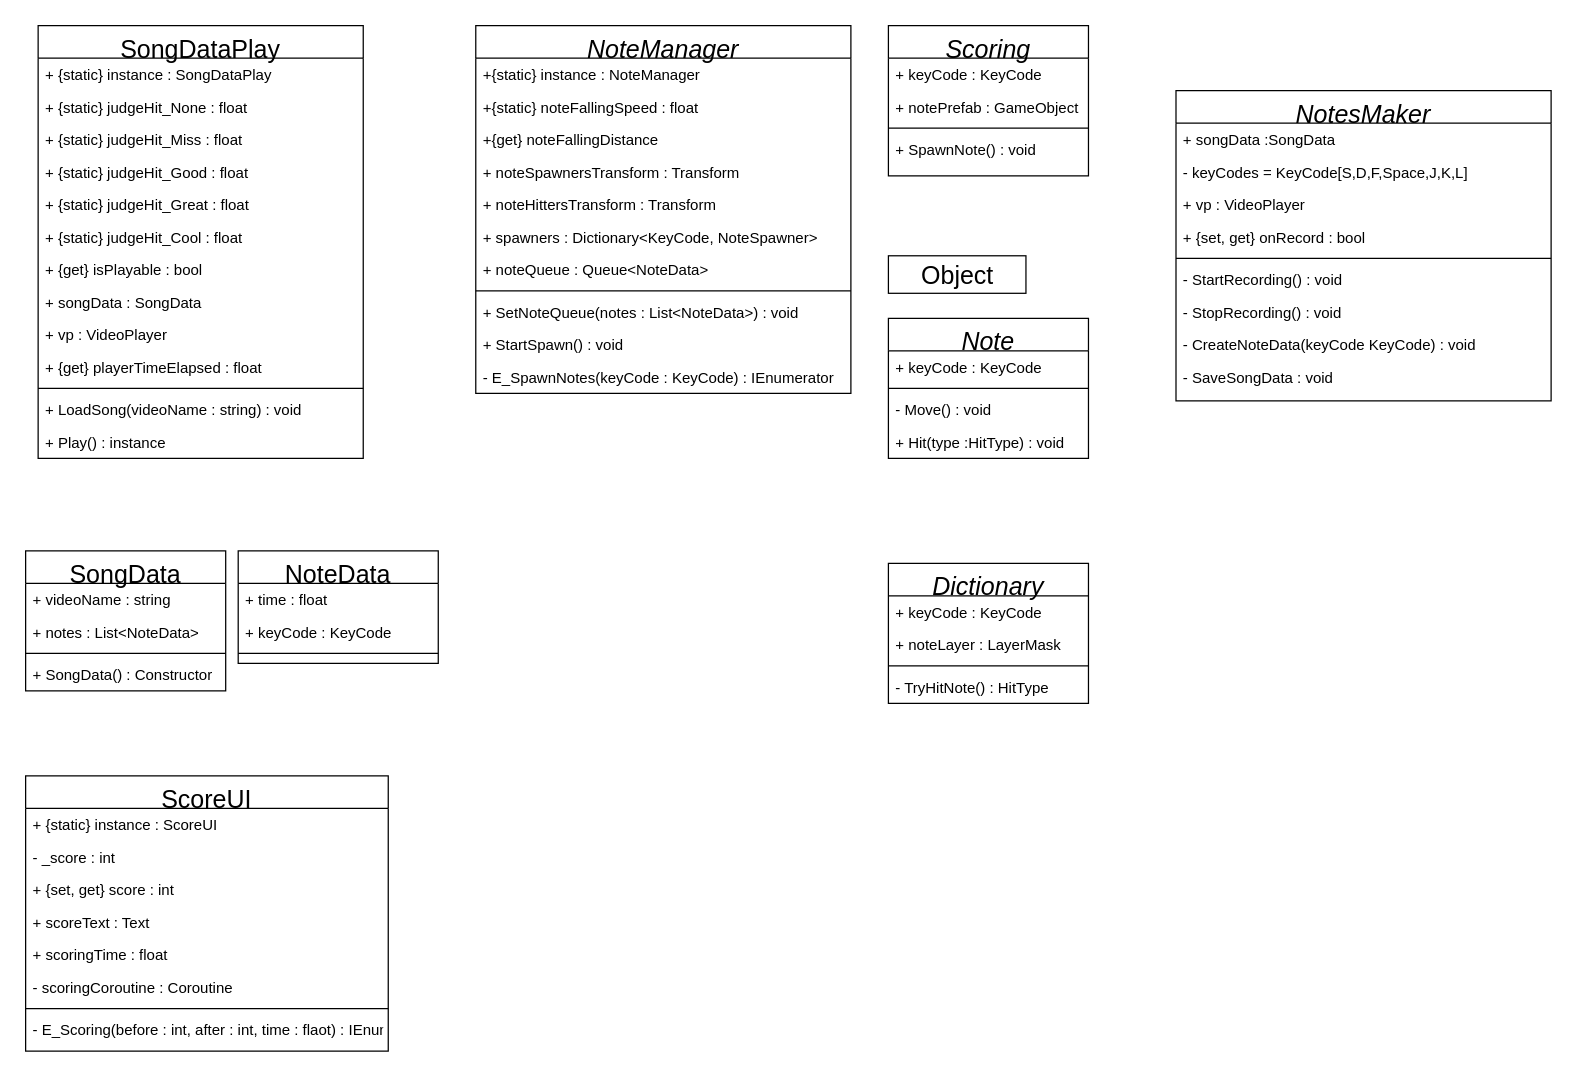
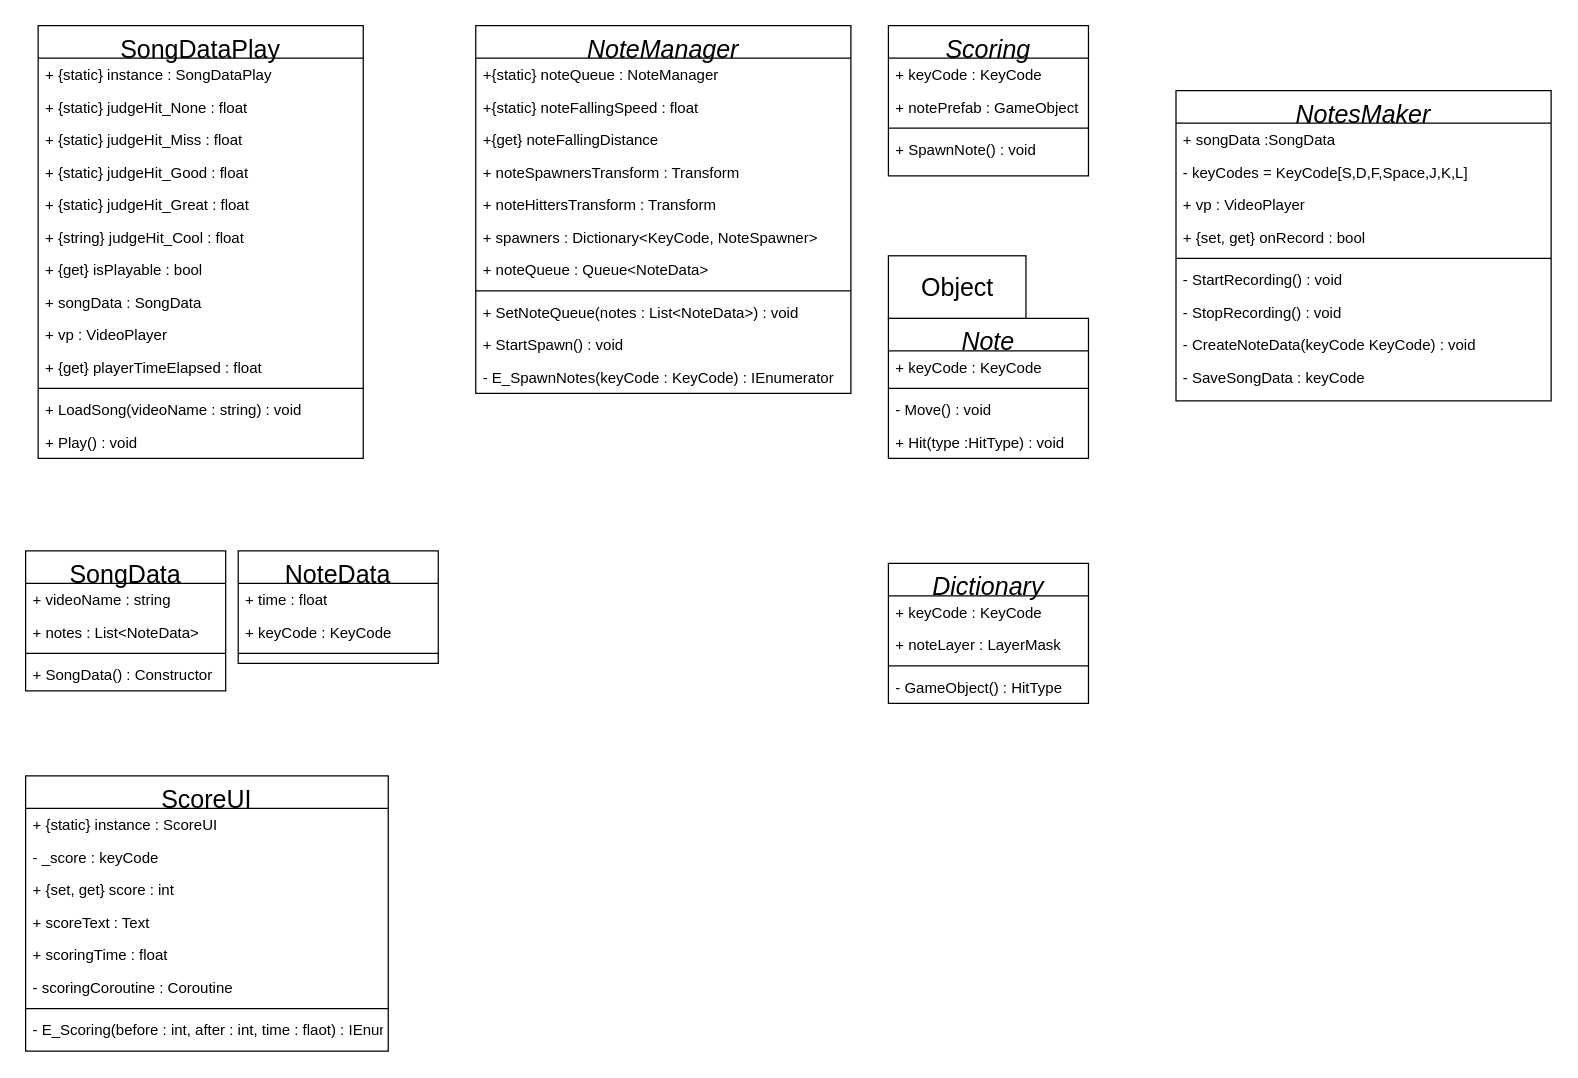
node "+{static} instance : NoteManager": label "+{static} instance : NoteManager" -> "+{static} noteQueue : NoteManager"
node "+ {static} judgeHit_Cool : float": label "+ {static} judgeHit_Cool : float" -> "+ {string} judgeHit_Cool : float"
node "Object": size 138x38 -> 138x63
node "- SaveSongData : void": label "- SaveSongData : void" -> "- SaveSongData : keyCode"
node "+ Play() : instance": label "+ Play() : instance" -> "+ Play() : void"
node "- TryHitNote() : HitType": label "- TryHitNote() : HitType" -> "- GameObject() : HitType"
node "- _score : int": label "- _score : int" -> "- _score : keyCode"
